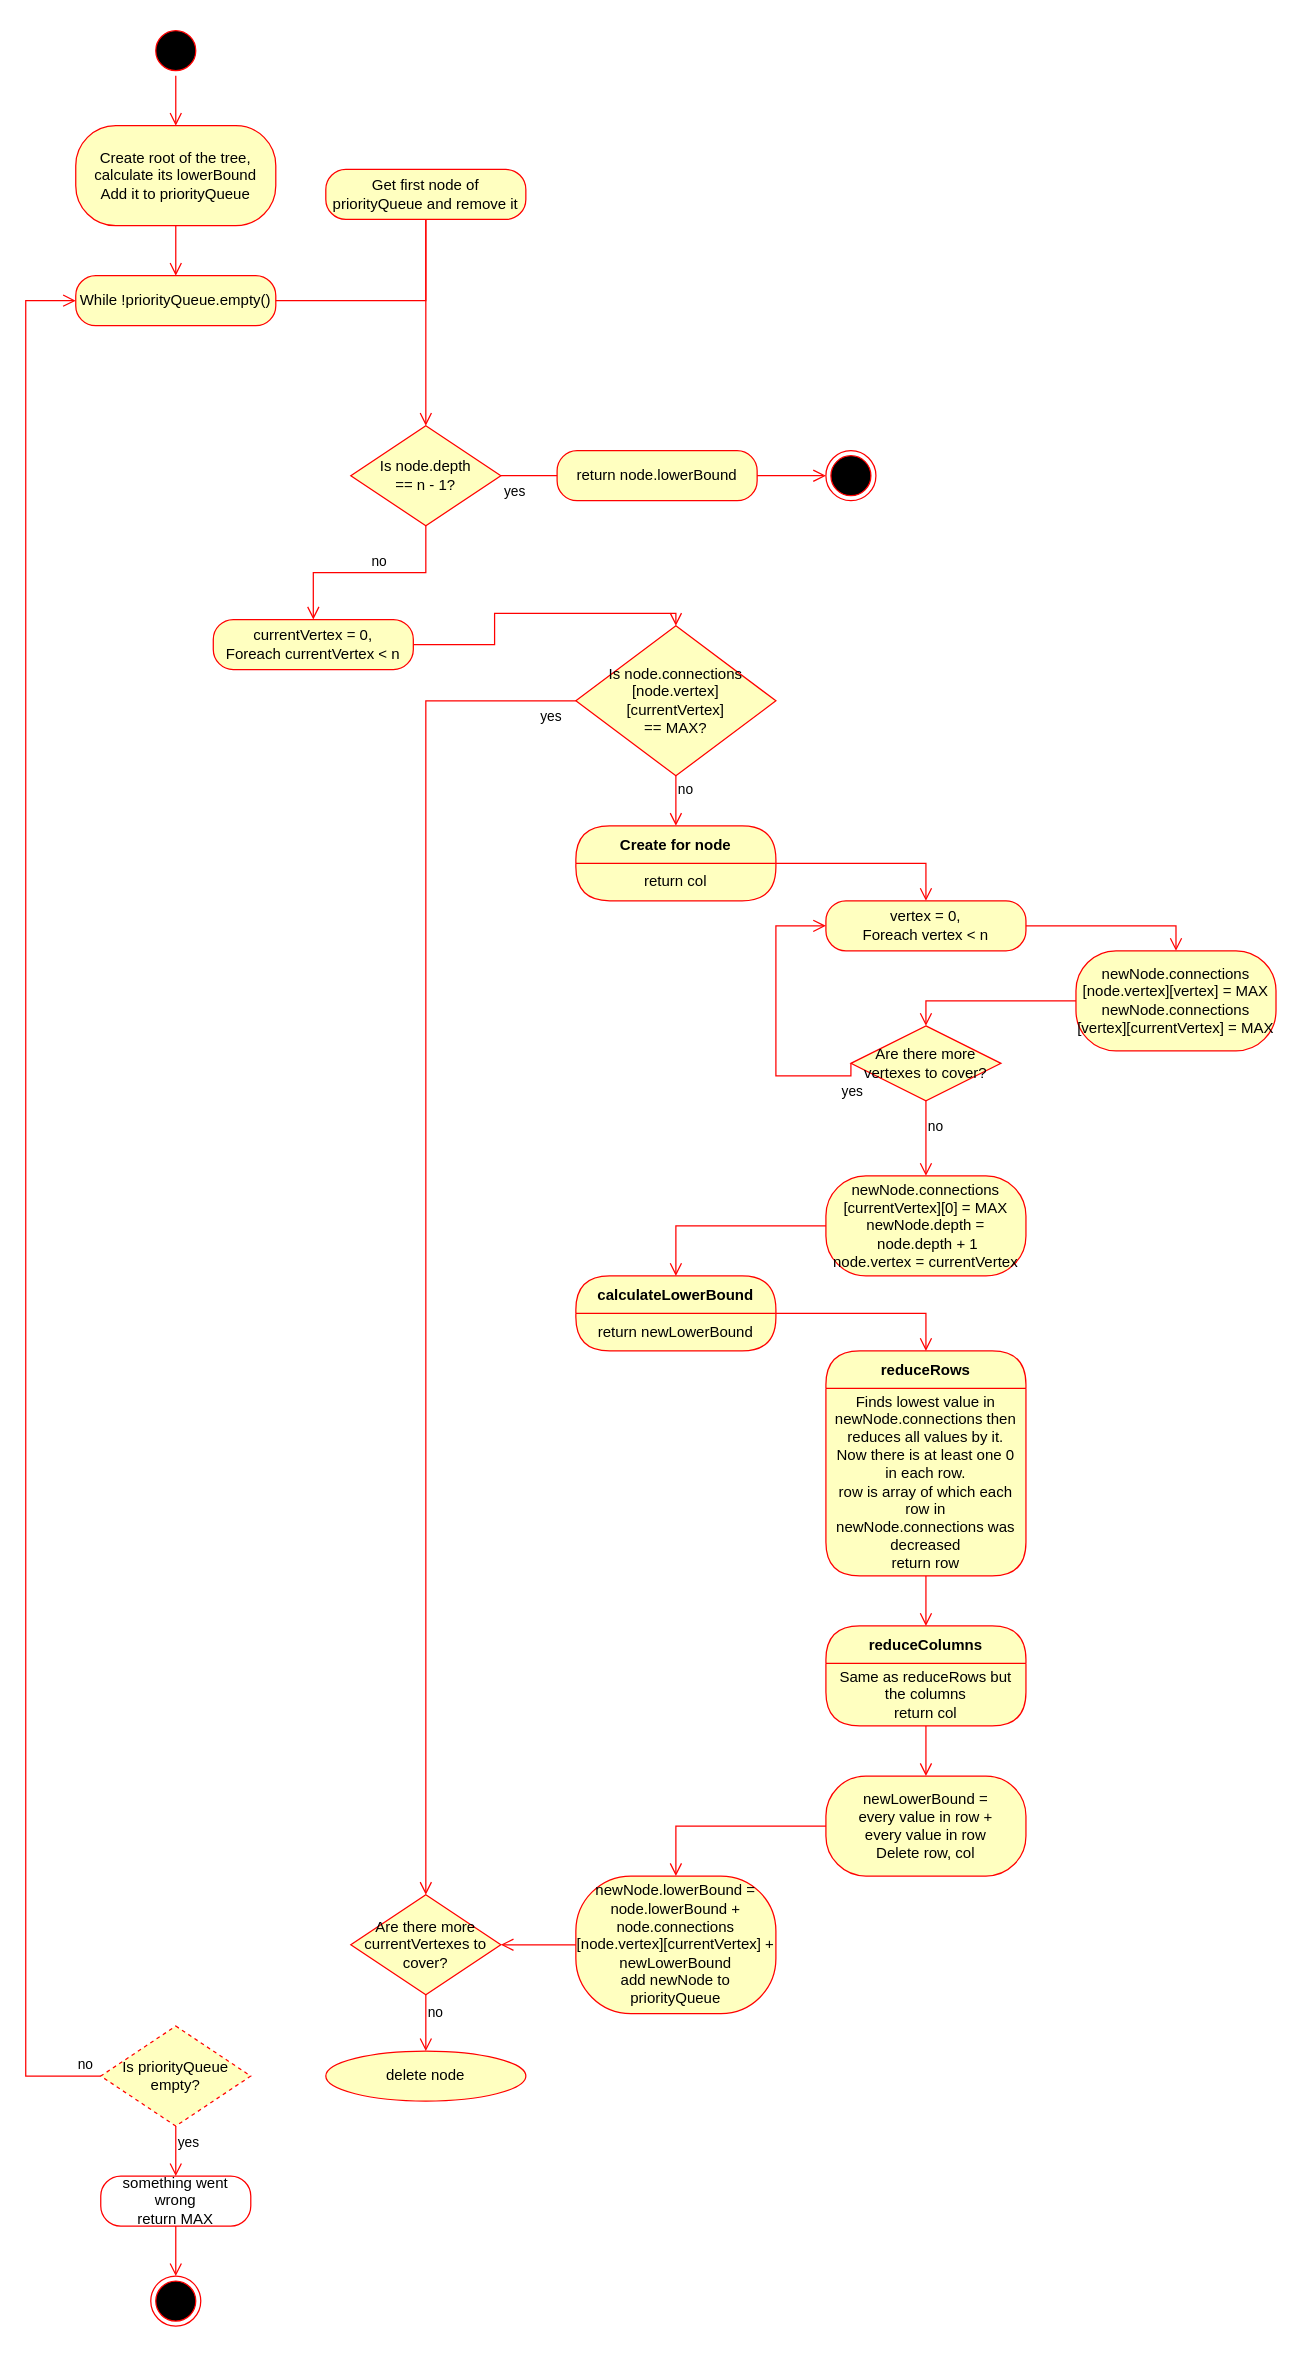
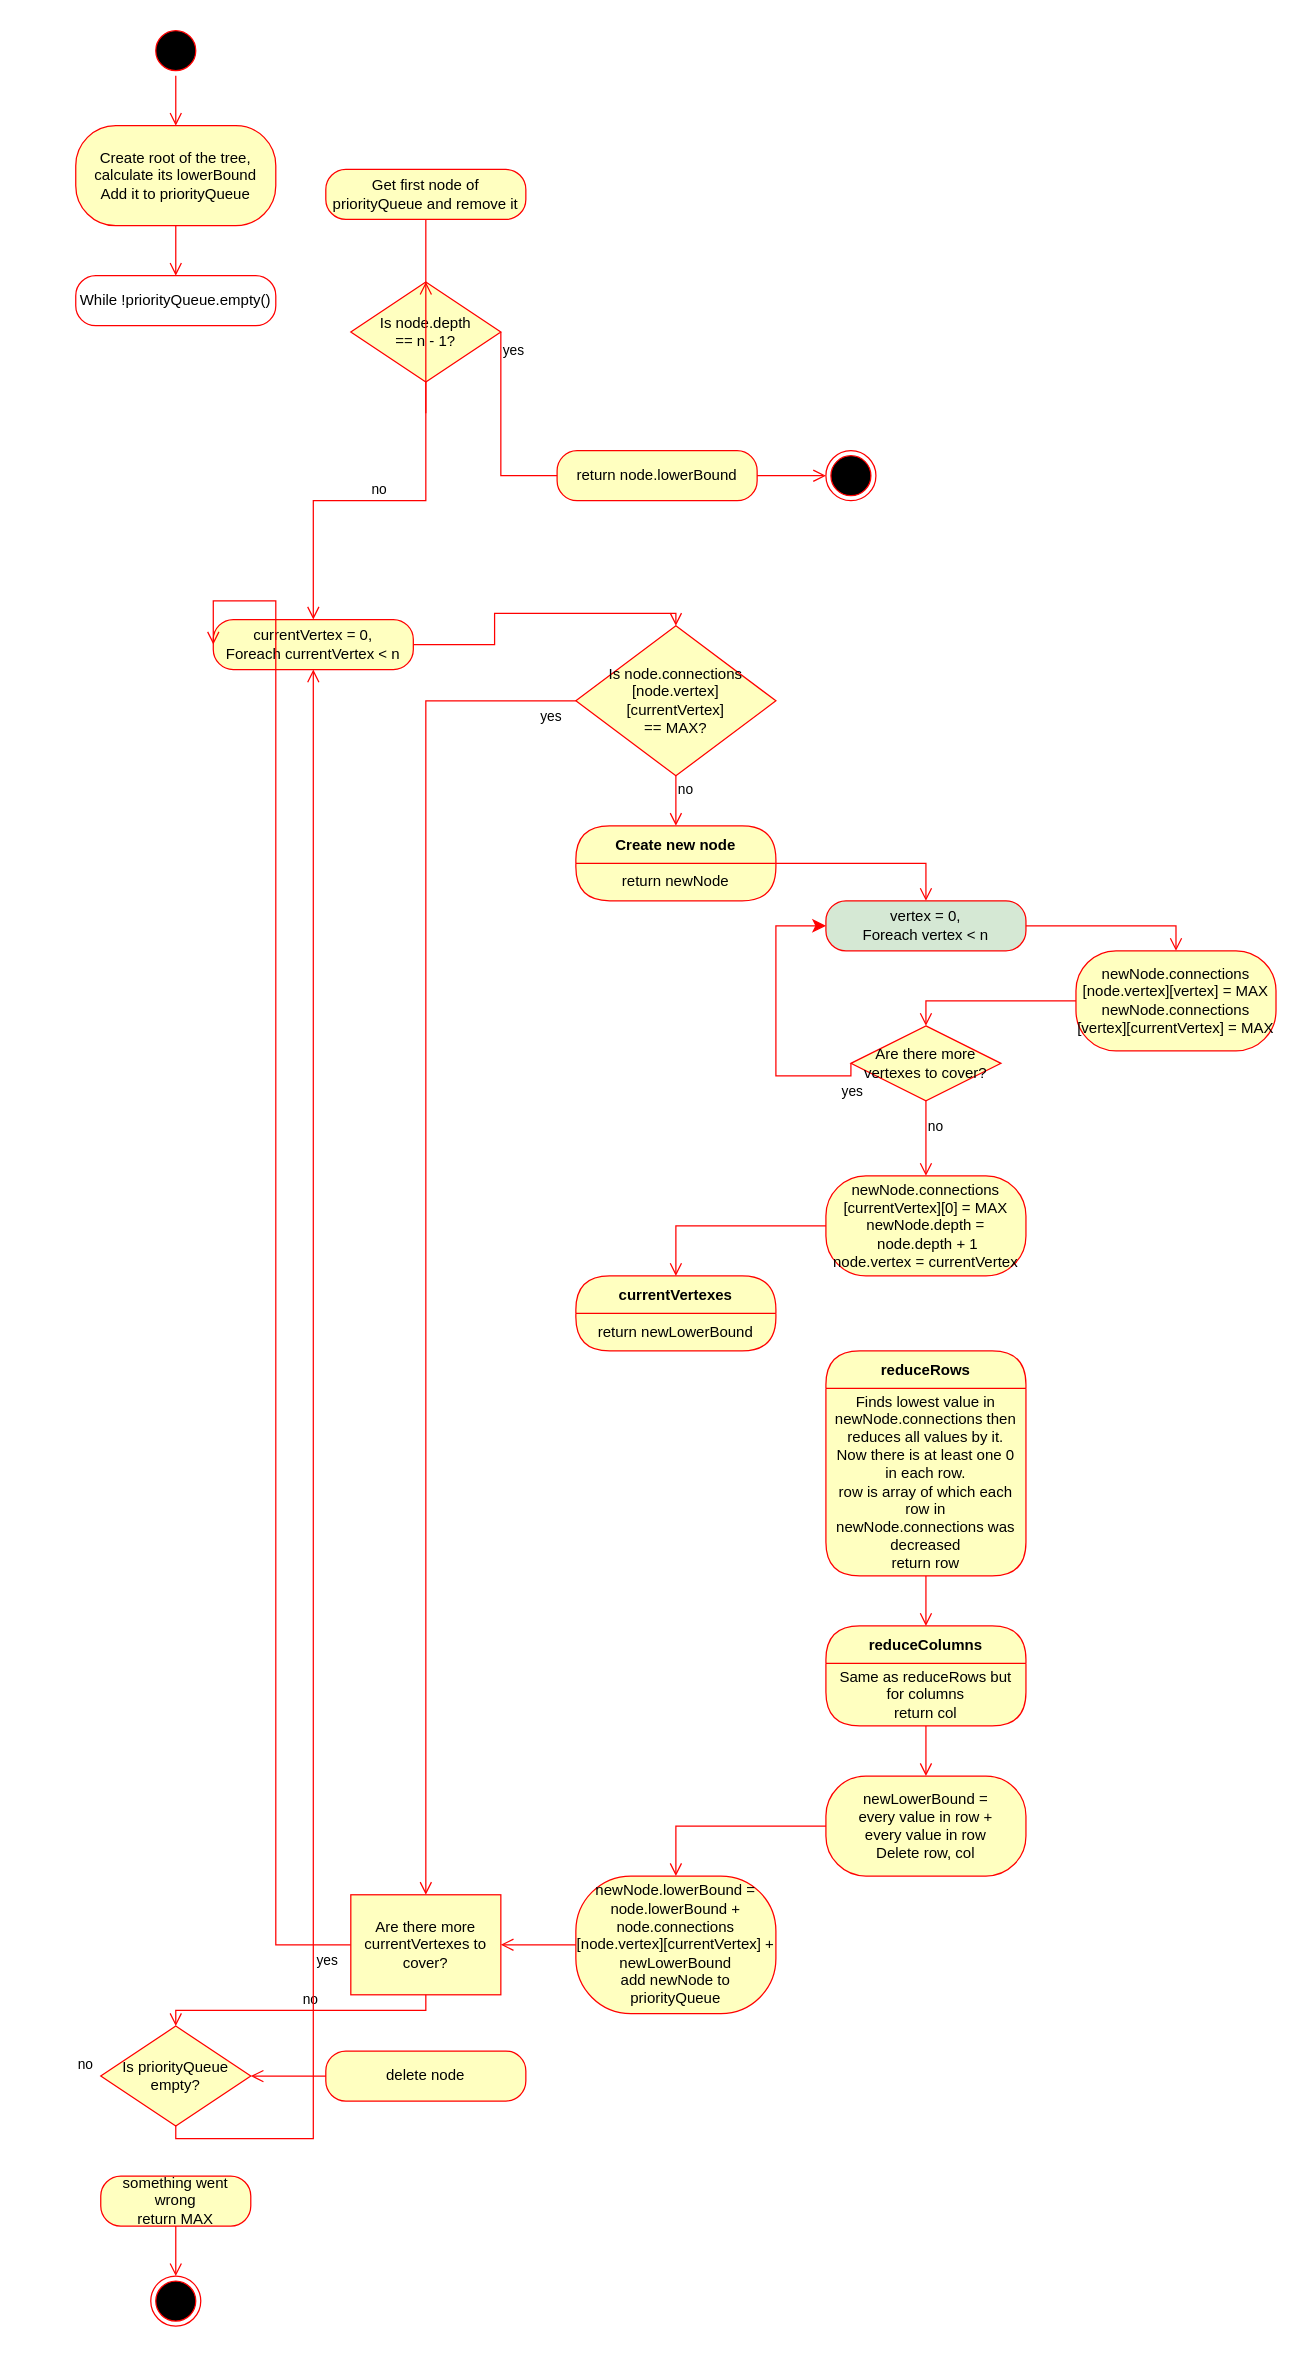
node "While !priorityQueue.empty()": fillcolor #ffffc0 -> #ffffff
edge "While !priorityQueue.empty()" -> "Get first node of priorityQueue and remove it": removed
node "Is node.depth == n - 1?": moved (426, 476) -> (426, 332)
node "Create for node": label "Create for node" -> "Create new node"
node "return col": label "return col" -> "return newNode"
edge "Are there more vertexes to cover?" -> "vertex = 0, Foreach vertex < n": arrowhead open -> classic
node "vertex = 0, Foreach vertex < n": fillcolor #ffffc0 -> #d5e8d4
edge "Is priorityQueue empty?" -> "While !priorityQueue.empty()": removed, label "yes"
edge "Are there more currentVertexes to cover?" -> "currentVertex = 0, Foreach currentVertex < n": added, label "yes"
node "calculateLowerBound": label "calculateLowerBound" -> "currentVertexes"
edge "return newLowerBound" -> "reduceRows": removed
node "Same as reduceRows but the columns return col": label "Same as reduceRows but the columns return col" -> "Same as reduceRows but for columns return col"
node "Are there more currentVertexes to cover?": shape diamond -> rectangle
edge "Are there more currentVertexes to cover?" -> "delete node": now "Are there more currentVertexes to cover?" -> "Is priorityQueue empty?"
node "Is priorityQueue empty?": style dashed -> solid
edge "delete node" -> "Is priorityQueue empty?": added
node "delete node": shape ellipse -> rounded rectangle
edge "Is priorityQueue empty?" -> "something went wrong return MAX": now "Is priorityQueue empty?" -> "currentVertex = 0, Foreach currentVertex < n"
node "something went wrong return MAX": fillcolor #ffffff -> #ffffc0
